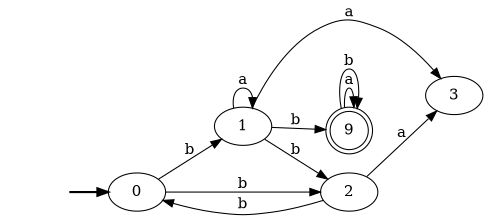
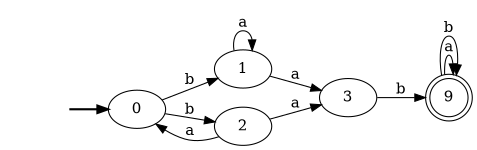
edge "1" -> "9": now "3" -> "9"
edge "1" -> "2": removed, label "b"
edge "2" -> "0": label "b" -> "a"
